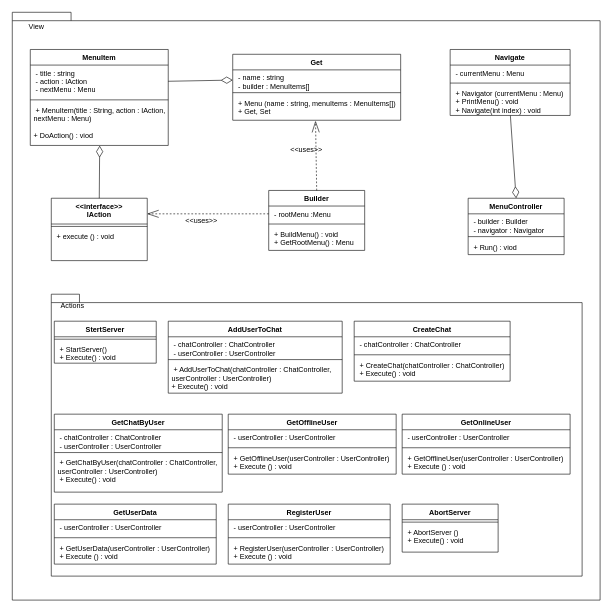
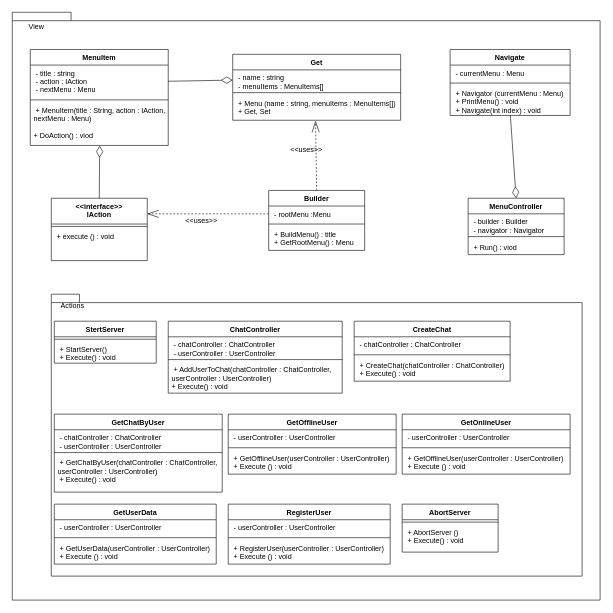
node "- name : string - builder : MenuItems[]": label "- name : string - builder : MenuItems[]" -> "- name : string - menuItems : MenuItems[]"
node "+ BuildMenu() : void + GetRootMenu() : Menu": label "+ BuildMenu() : void + GetRootMenu() : Menu" -> "+ BuildMenu() : title + GetRootMenu() : Menu"
node "AddUserToChat": label "AddUserToChat" -> "ChatController"
